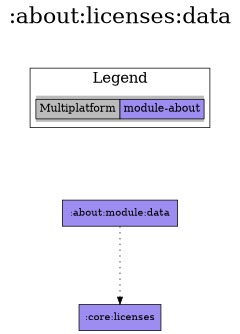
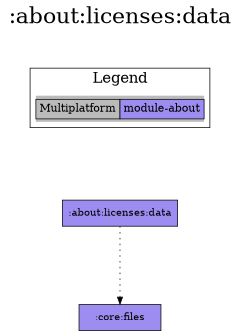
node ":about:module:data": label ":about:module:data" -> ":about:licenses:data"
node ":core:licenses": label ":core:licenses" -> ":core:files"
